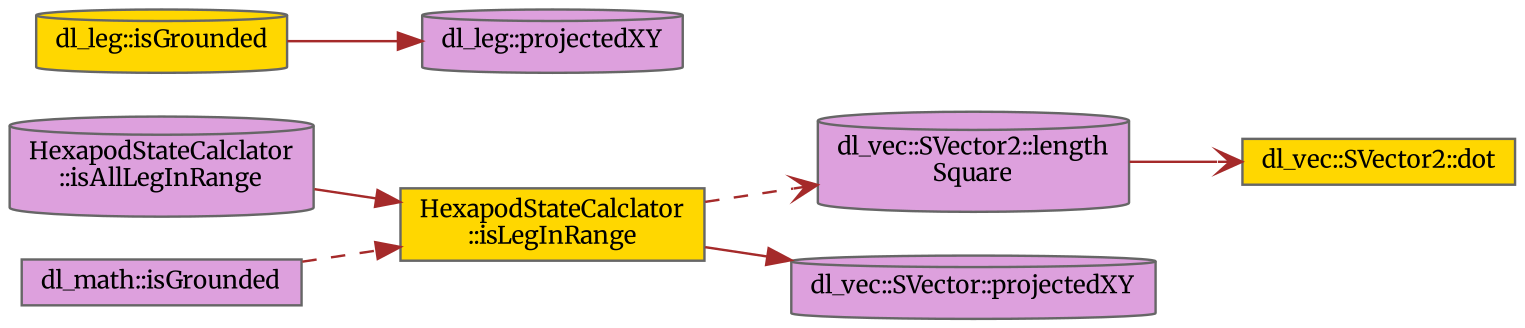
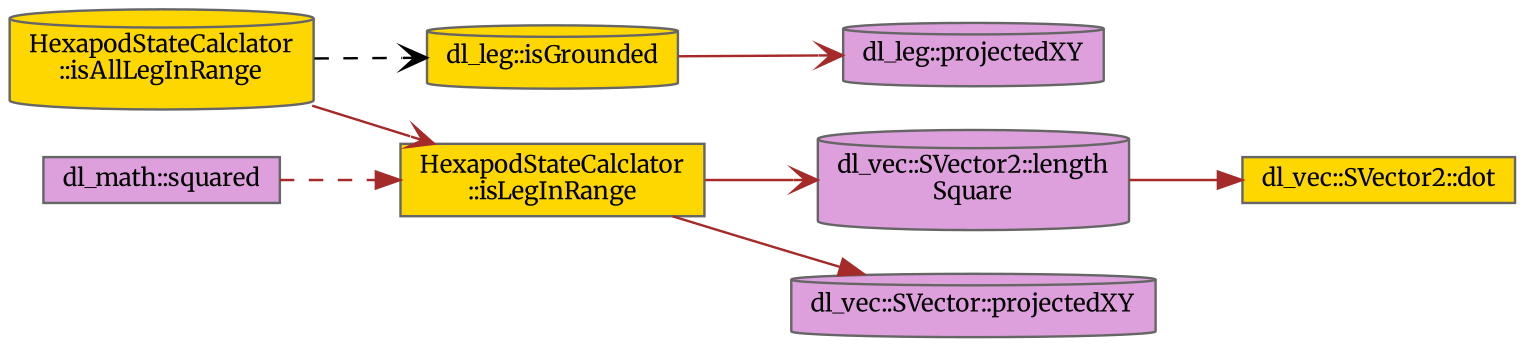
edge "dl_leg::isGrounded" -> "dl_leg::projectedXY": arrowhead normal -> vee
edge "HexapodStateCalclator ::isAllLegInRange" -> "dl_leg::isGrounded": added
edge "dl_vec::SVector2::length Square" -> "dl_vec::SVector2::dot": arrowhead vee -> normal
node "HexapodStateCalclator ::isAllLegInRange": fillcolor plum -> gold
edge "HexapodStateCalclator ::isAllLegInRange" -> "HexapodStateCalclator ::isLegInRange": arrowhead normal -> vee
edge "HexapodStateCalclator ::isLegInRange" -> "dl_vec::SVector2::length Square": style dashed -> solid
node "dl_math::isGrounded": label "dl_math::isGrounded" -> "dl_math::squared"
